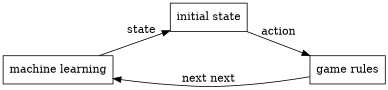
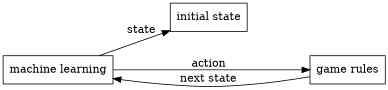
edge "initial state" -> "game rules": now "machine learning" -> "game rules"
edge "game rules" -> "machine learning": label "next next" -> "next state"
